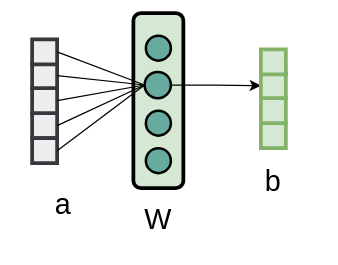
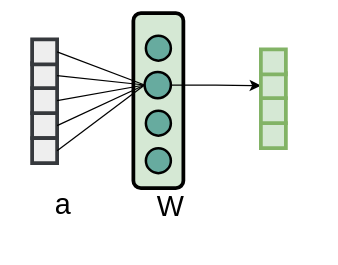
node "b": removed
node "W": moved (158, 219) -> (170, 207)
